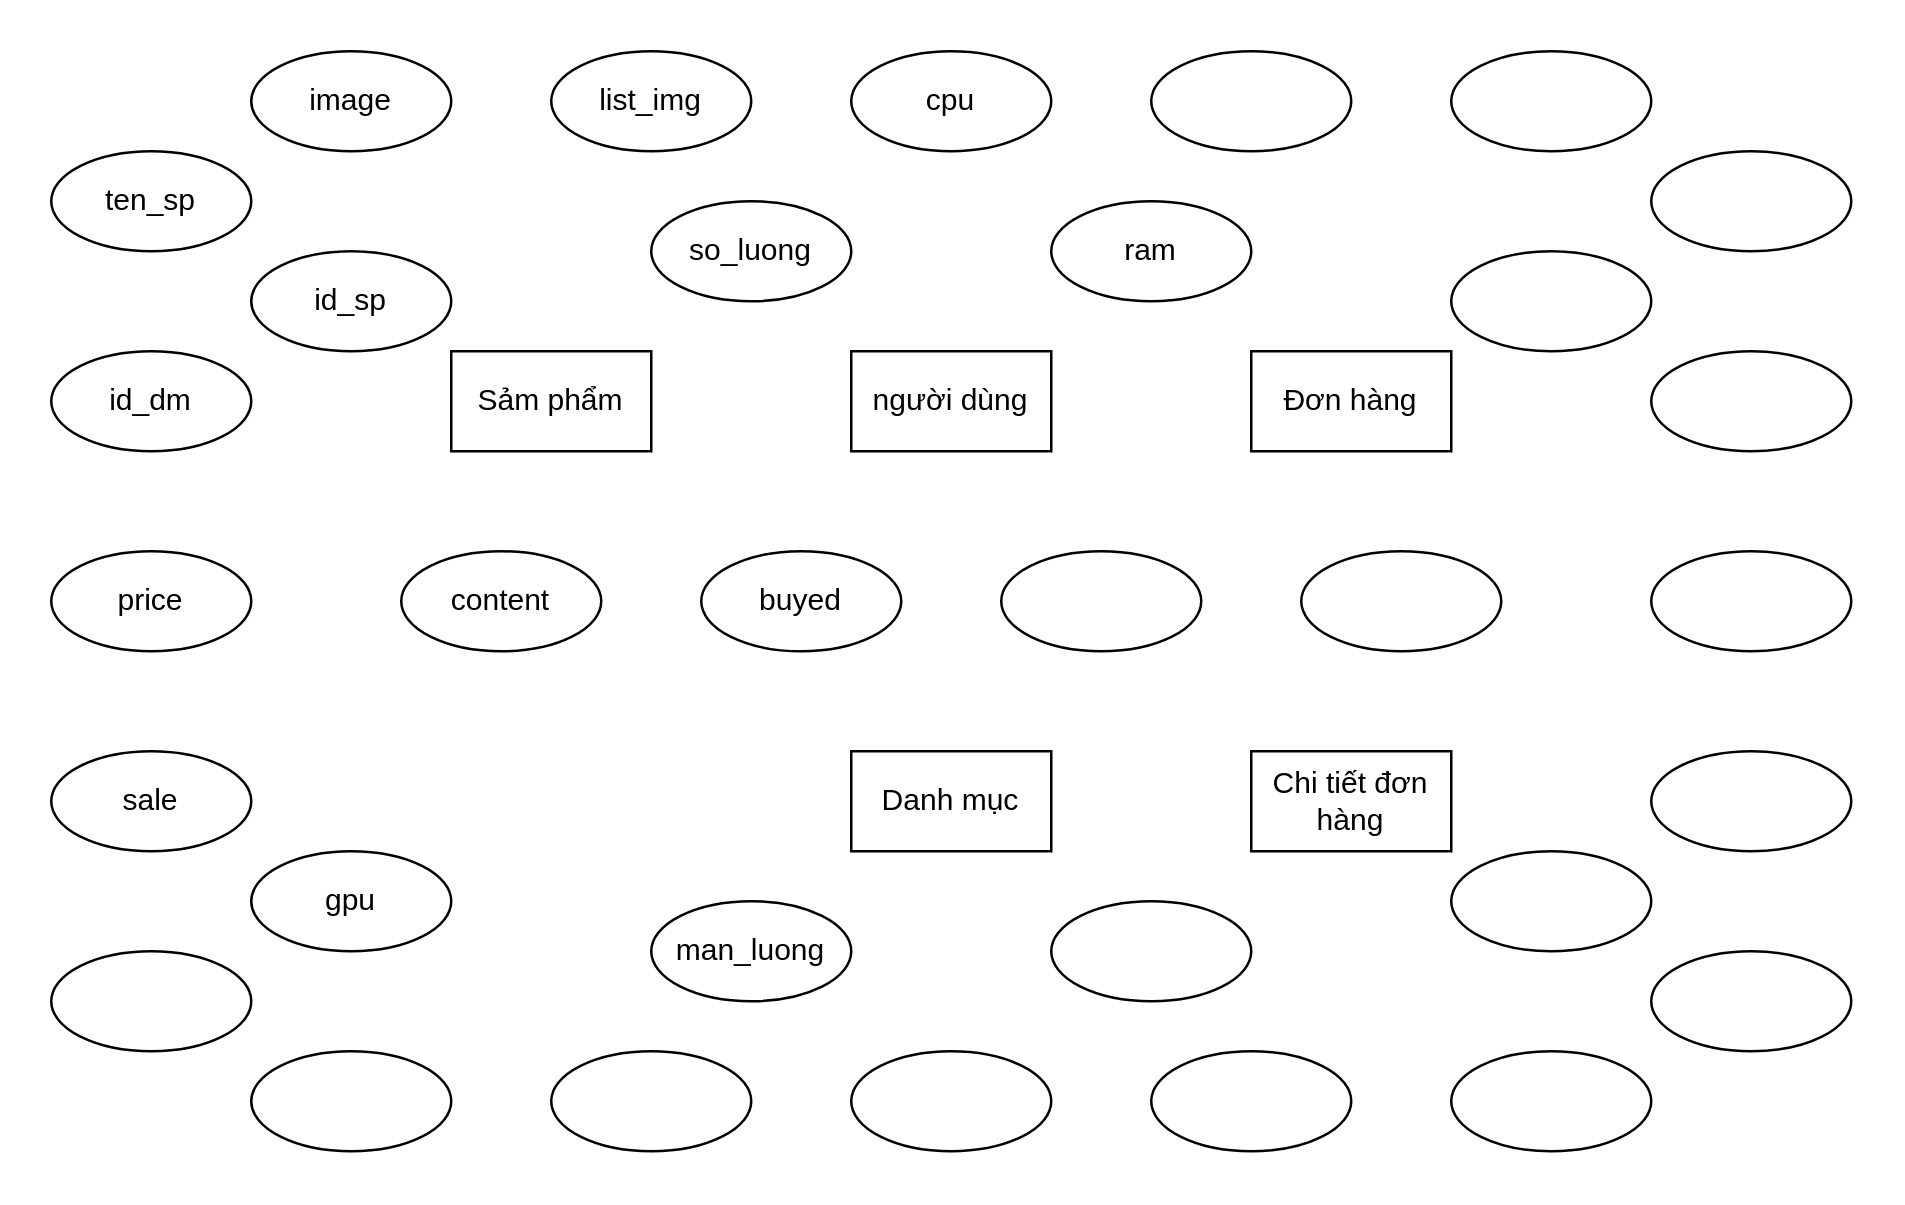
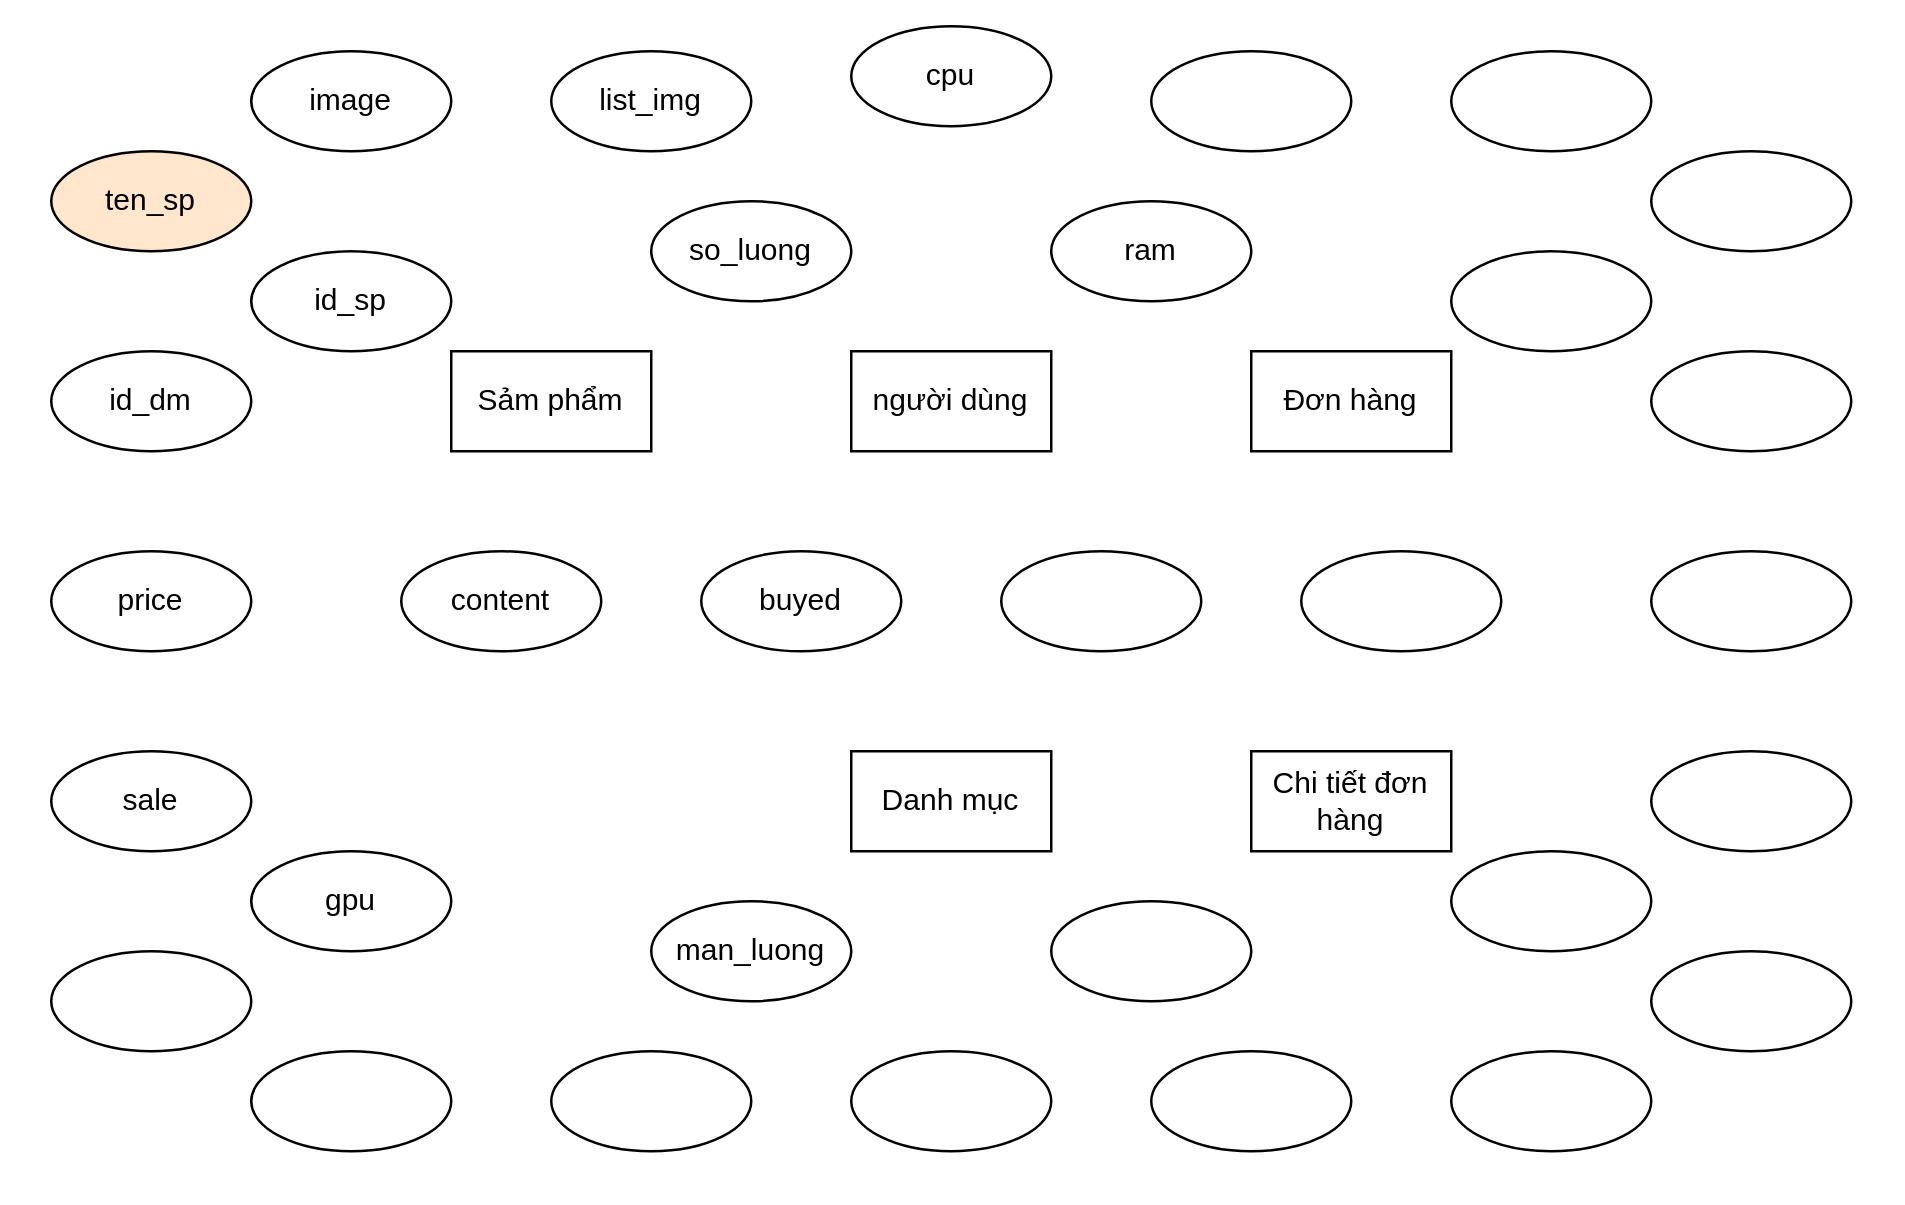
node "cpu": moved (951, 101) -> (951, 76)
node "ten_sp": fillcolor #ffffff -> #ffe6cc
